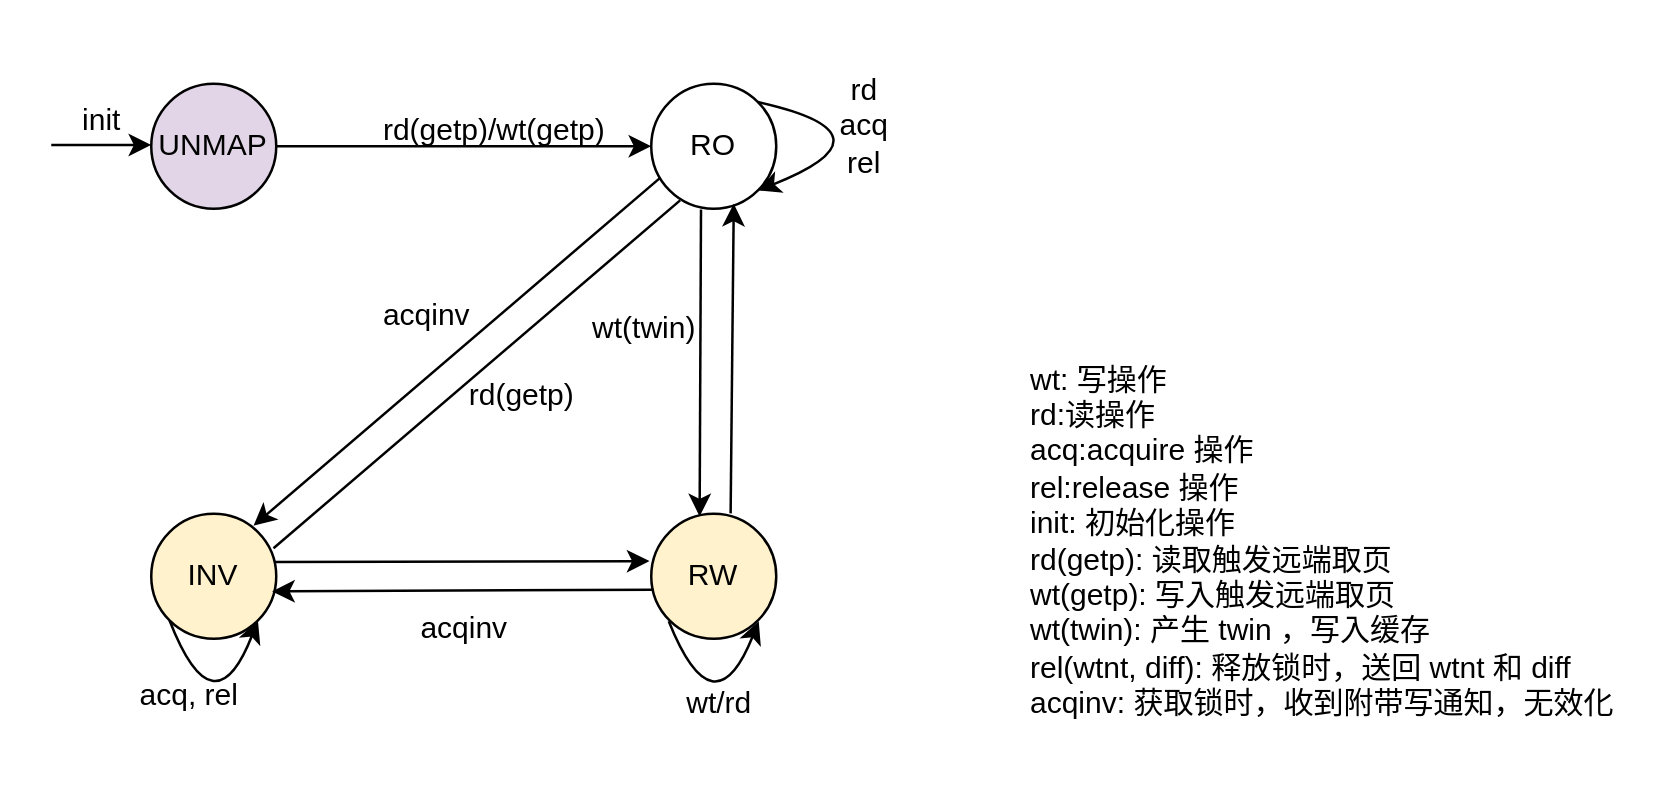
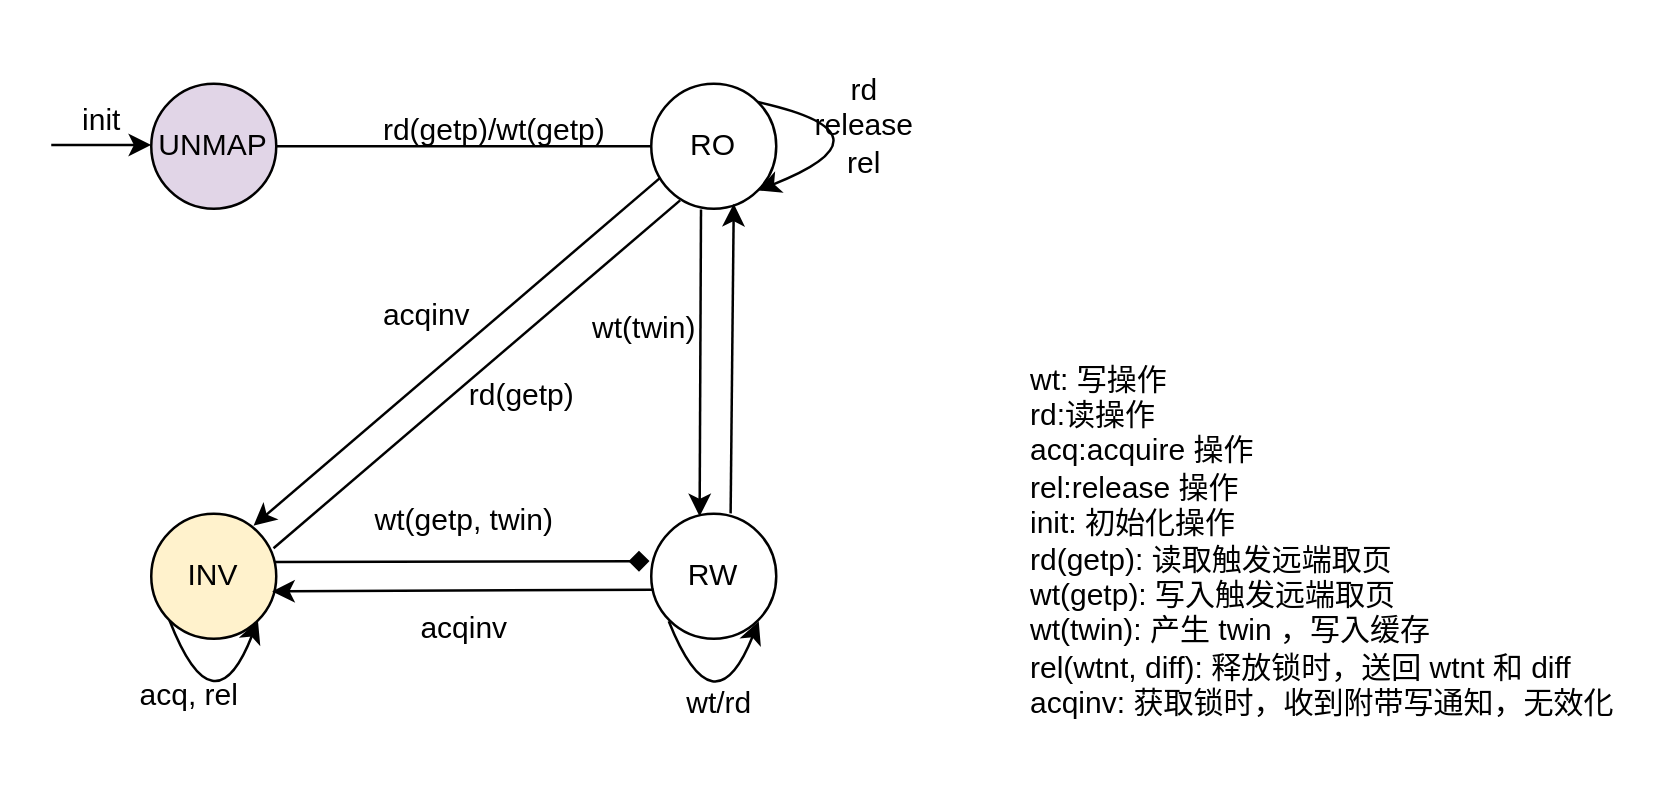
node "rd acq rel": label "rd acq rel" -> "rd release rel"
edge "UNMAP" -> "RO": arrowhead classic -> none
node "wt(getp, twin)": added
edge "INV" -> "RW": arrowhead classic -> diamond
node "RW": fillcolor #fff2cc -> #ffffff
